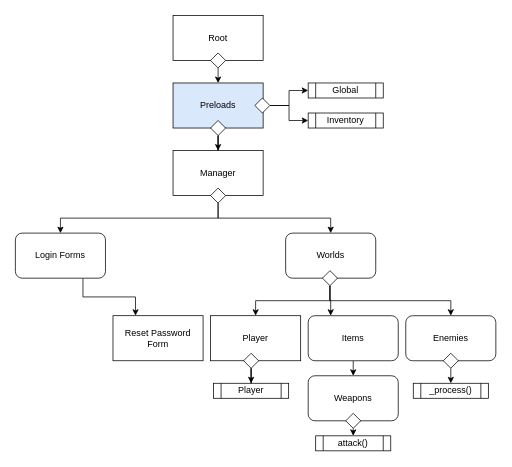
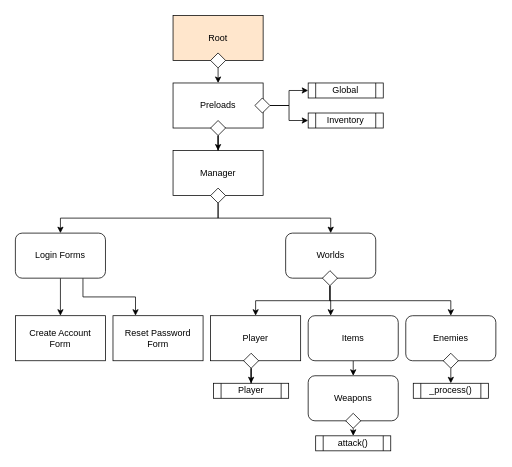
node "Root": fillcolor #ffffff -> #ffe6cc
node "Preloads": fillcolor #dae8fc -> #ffffff
edge "Login Forms" -> "Create Account Form": added
node "Create Account Form": added
